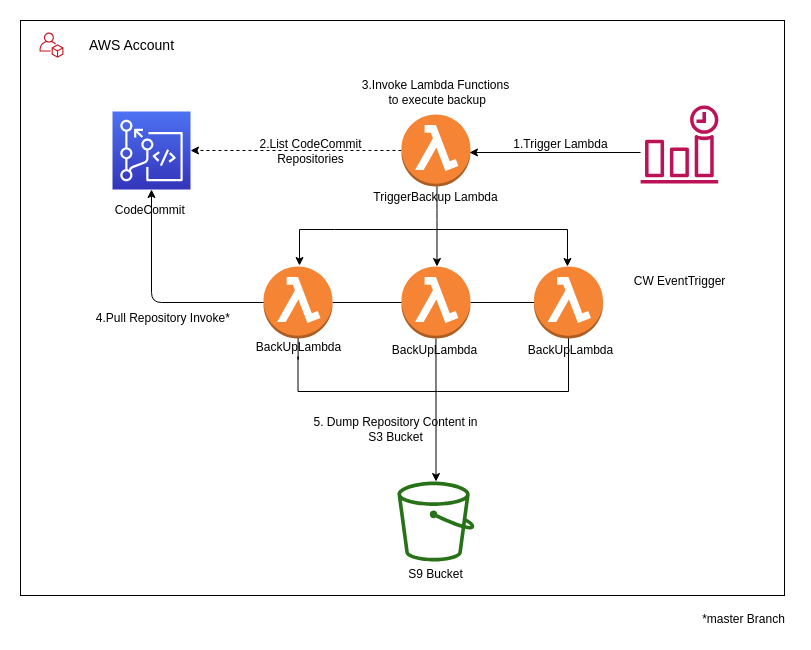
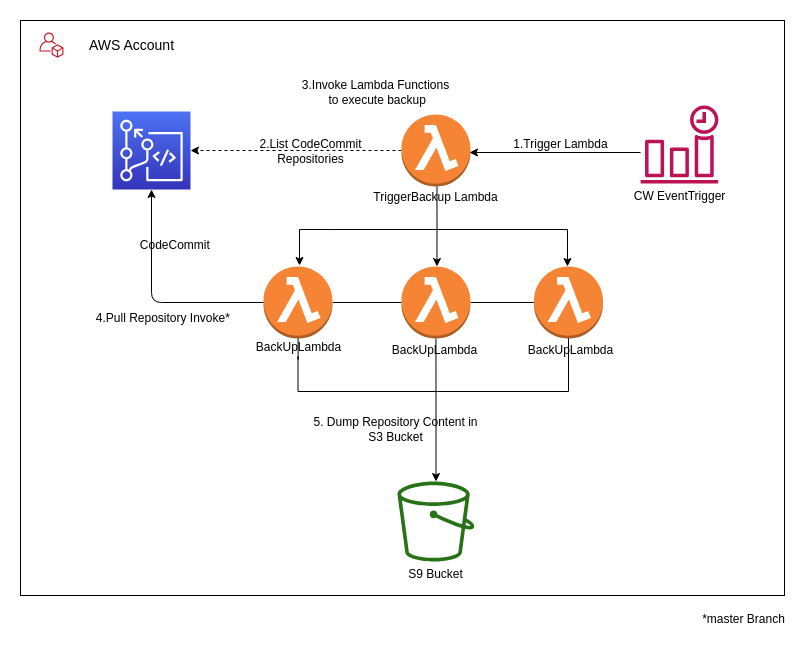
node "3.Invoke Lambda Functions to execute backup": moved (436, 93) -> (376, 93)
node "CodeCommit": moved (152, 211) -> (177, 246)
node "CW EventTrigger": moved (680, 282) -> (680, 197)
